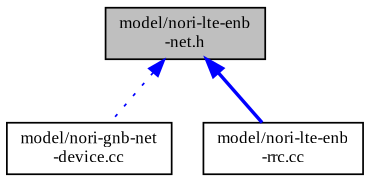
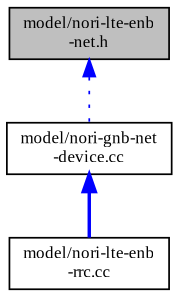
edge "model/nori-lte-enb -rrc.cc" -> "model/nori-lte-enb -net.h": now "model/nori-lte-enb -rrc.cc" -> "model/nori-gnb-net -device.cc"
